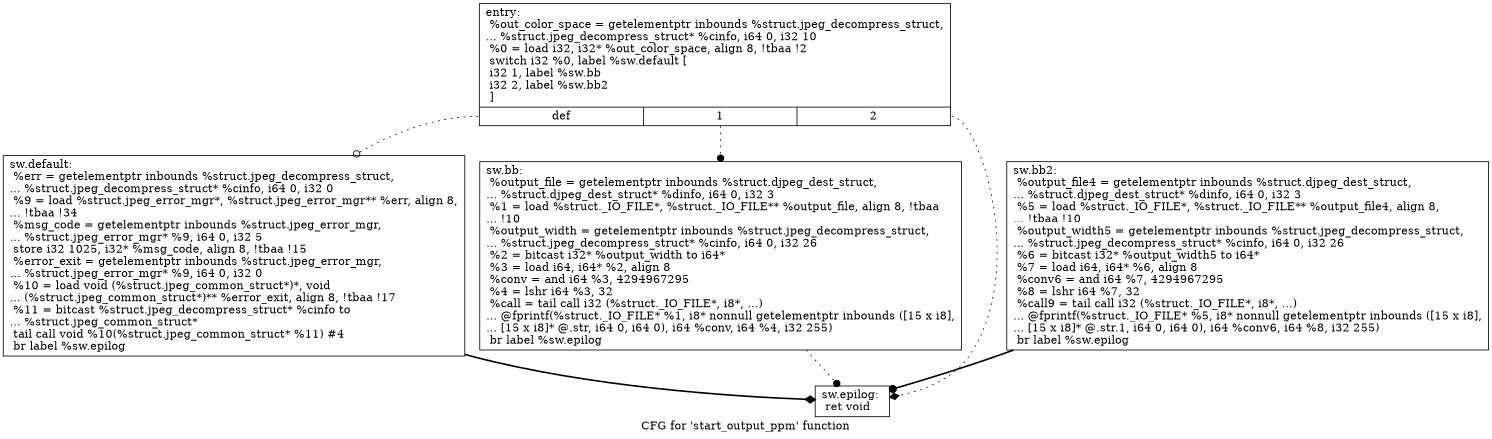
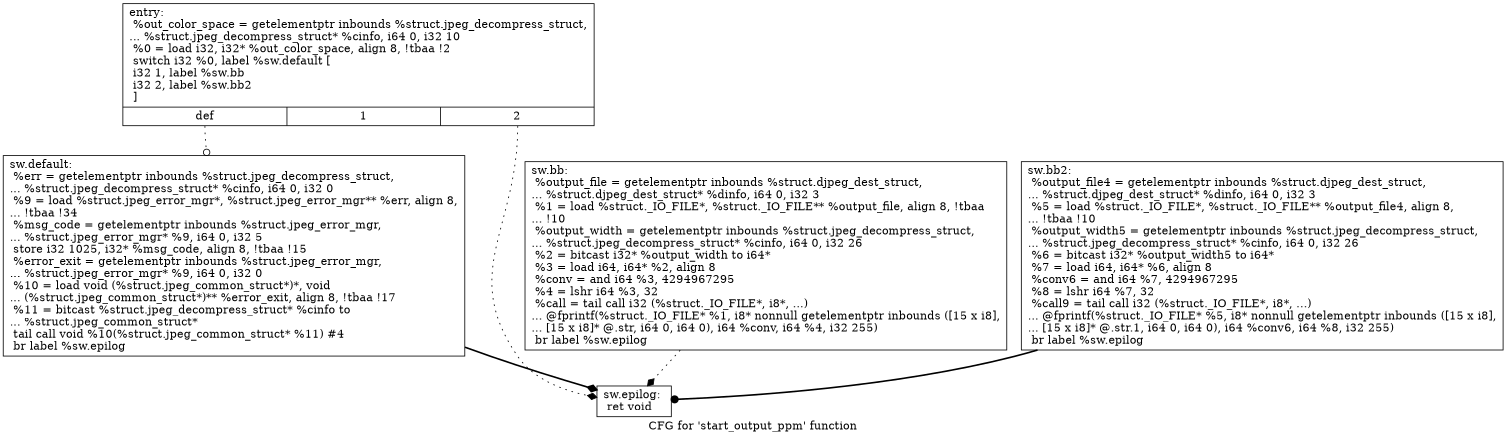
edge "entry:" -> "sw.bb:": removed
edge "sw.bb:" -> "sw.epilog:": arrowhead dot -> diamond
